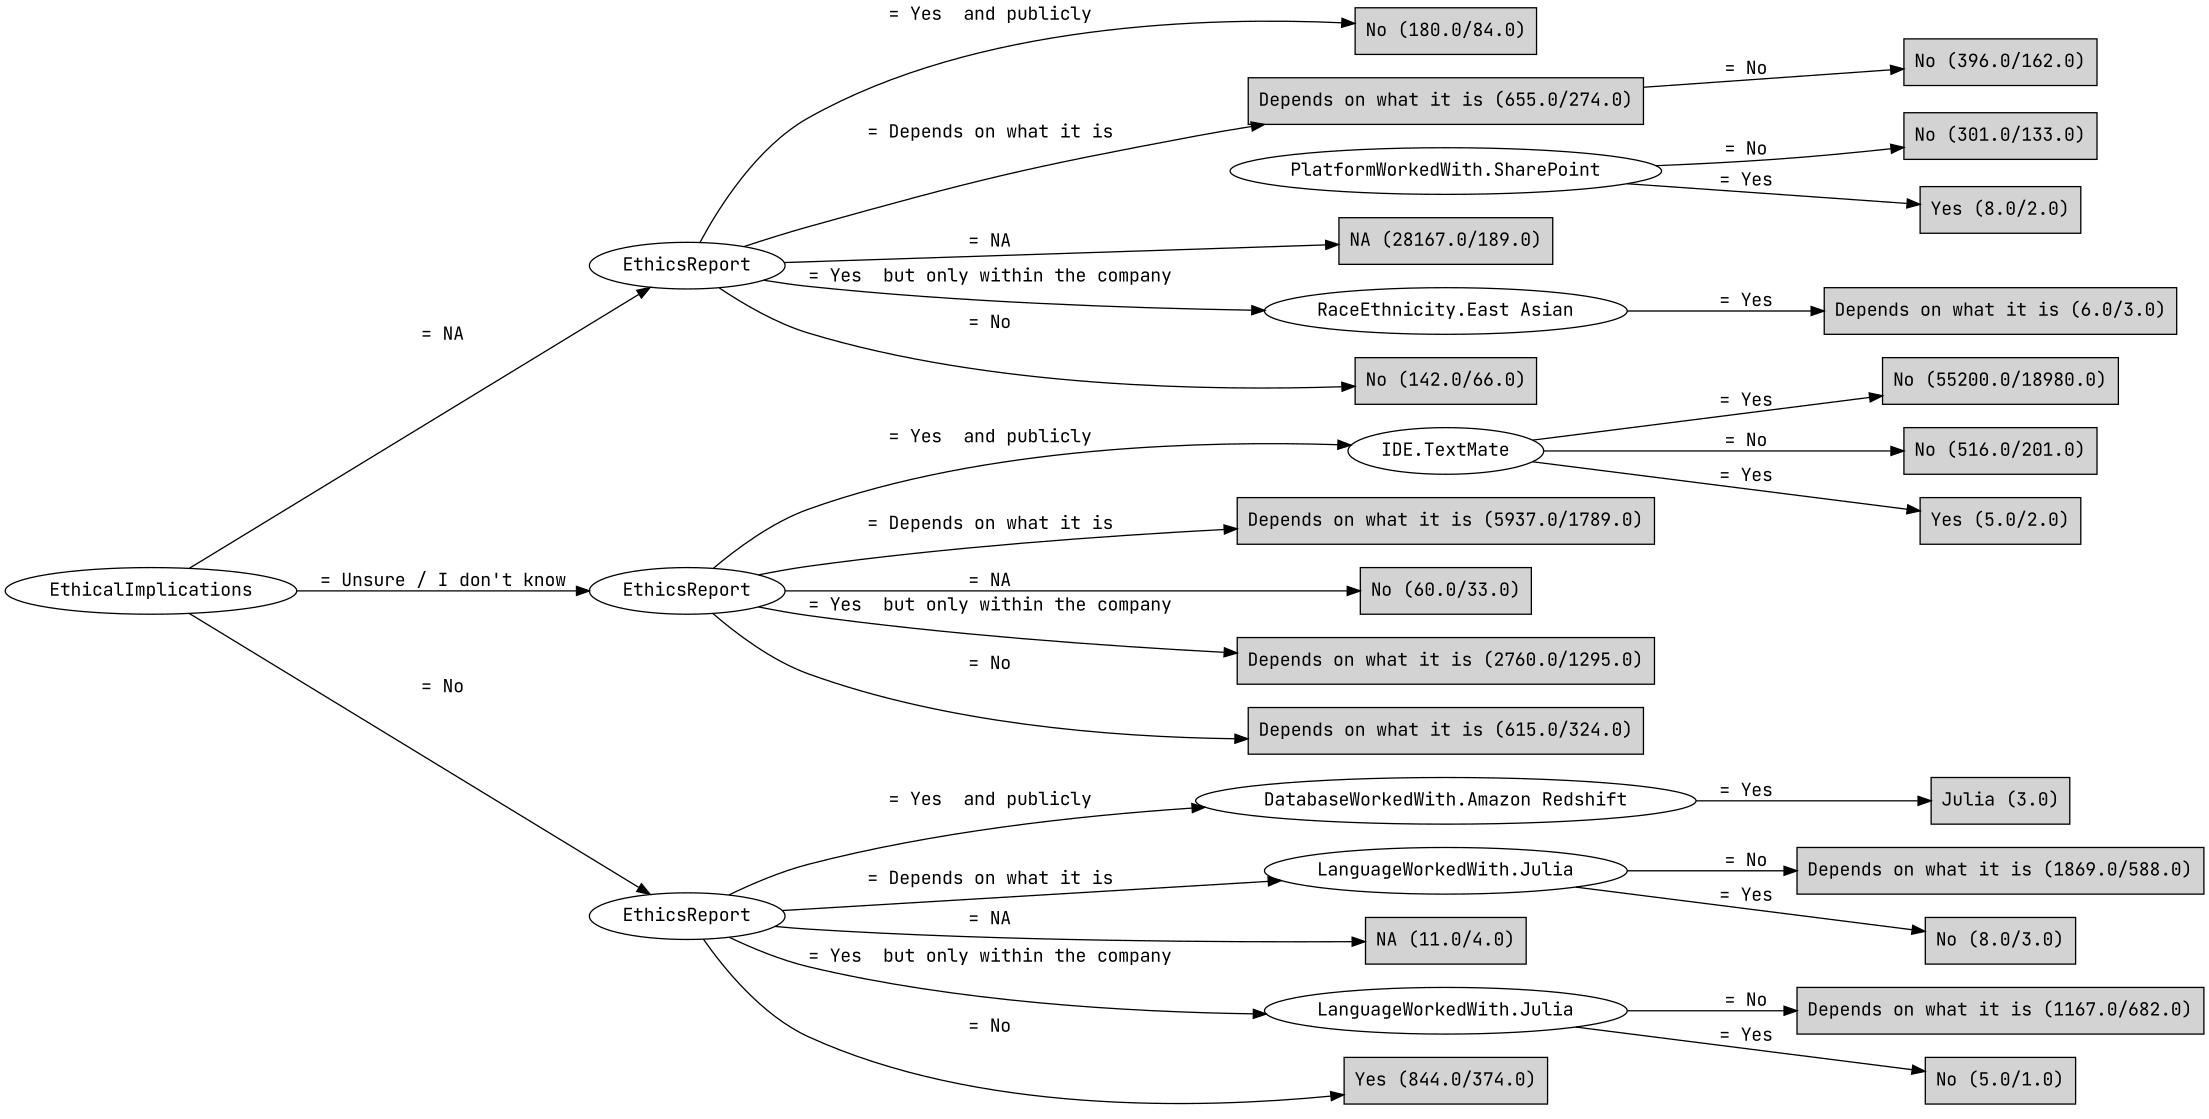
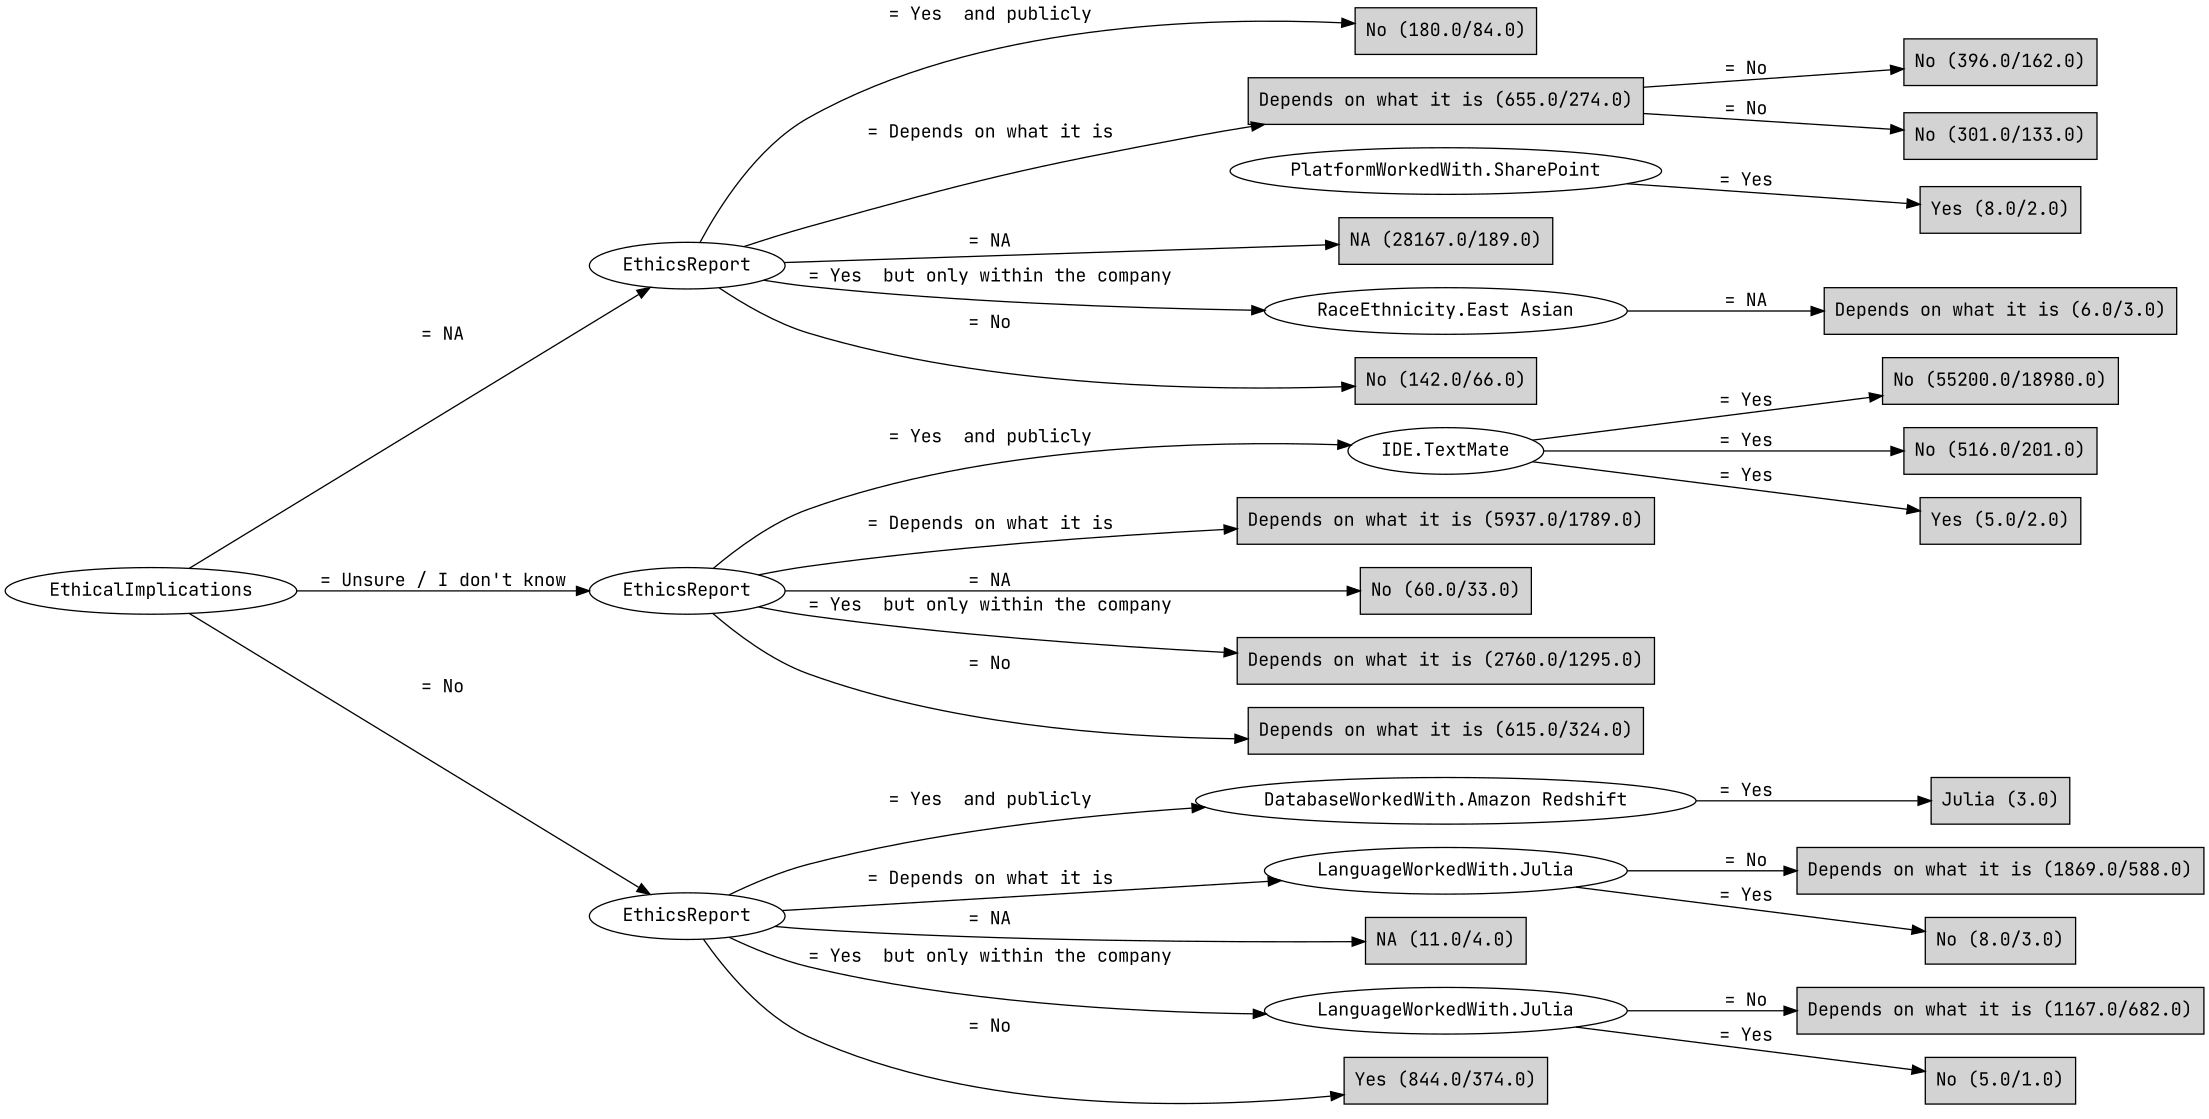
edge "PlatformWorkedWith.SharePoint" -> "No (301.0/133.0)": now "Depends on what it is (655.0/274.0)" -> "No (301.0/133.0)"
edge "RaceEthnicity.East Asian" -> "Depends on what it is (6.0/3.0)": label "= Yes" -> "= NA"
edge "IDE.TextMate" -> "No (516.0/201.0)": label "= No" -> "= Yes"
